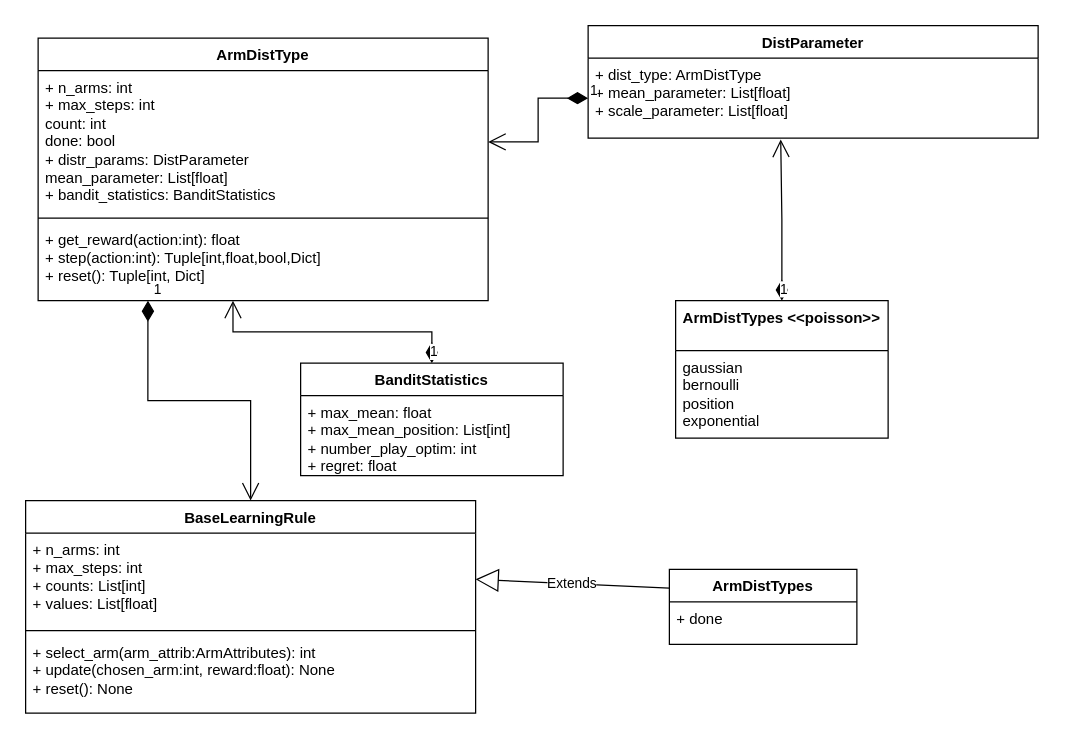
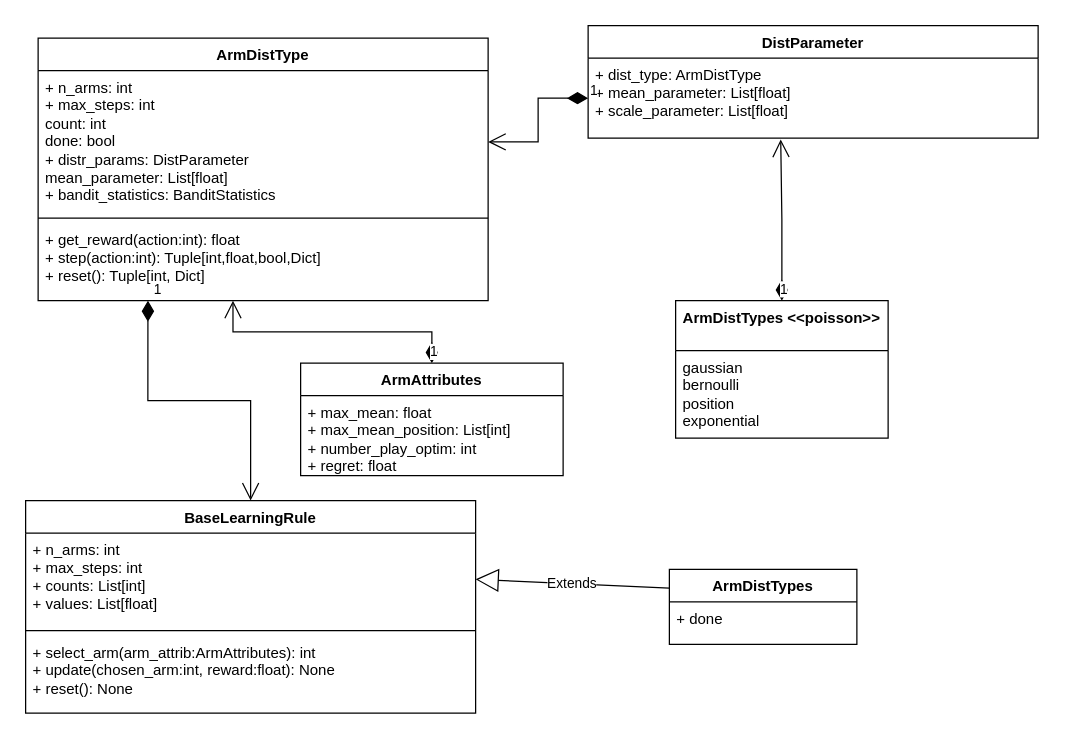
node "BanditStatistics": label "BanditStatistics" -> "ArmAttributes"
